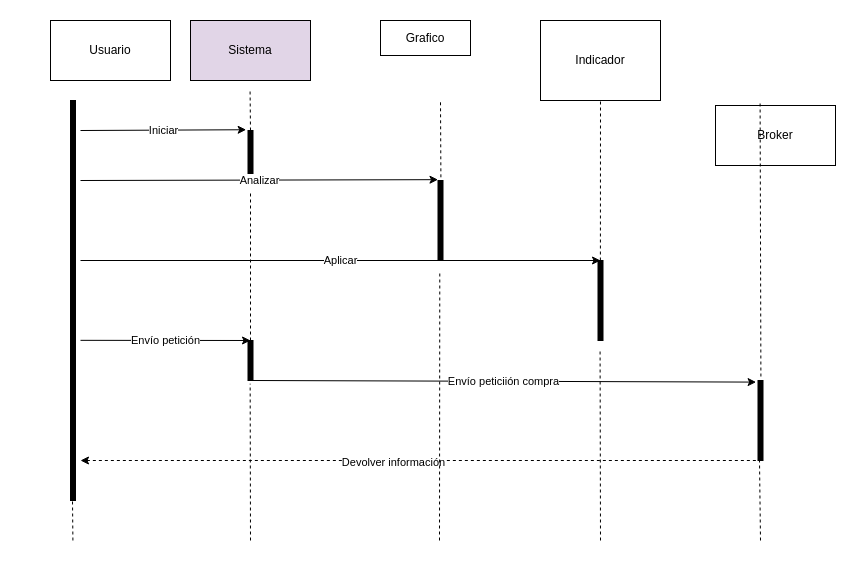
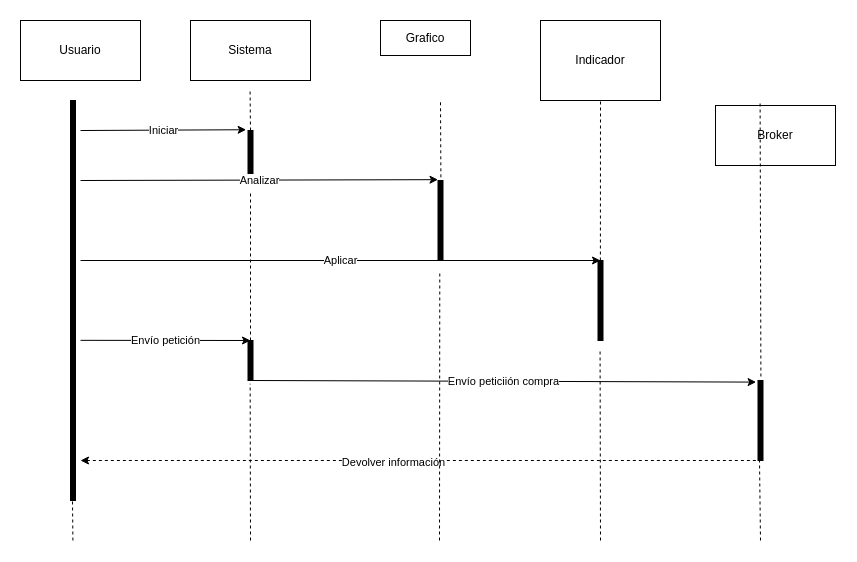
node "Usuario": moved (111, 51) -> (81, 51)
node "Sistema": fillcolor #e1d5e7 -> #ffffff
